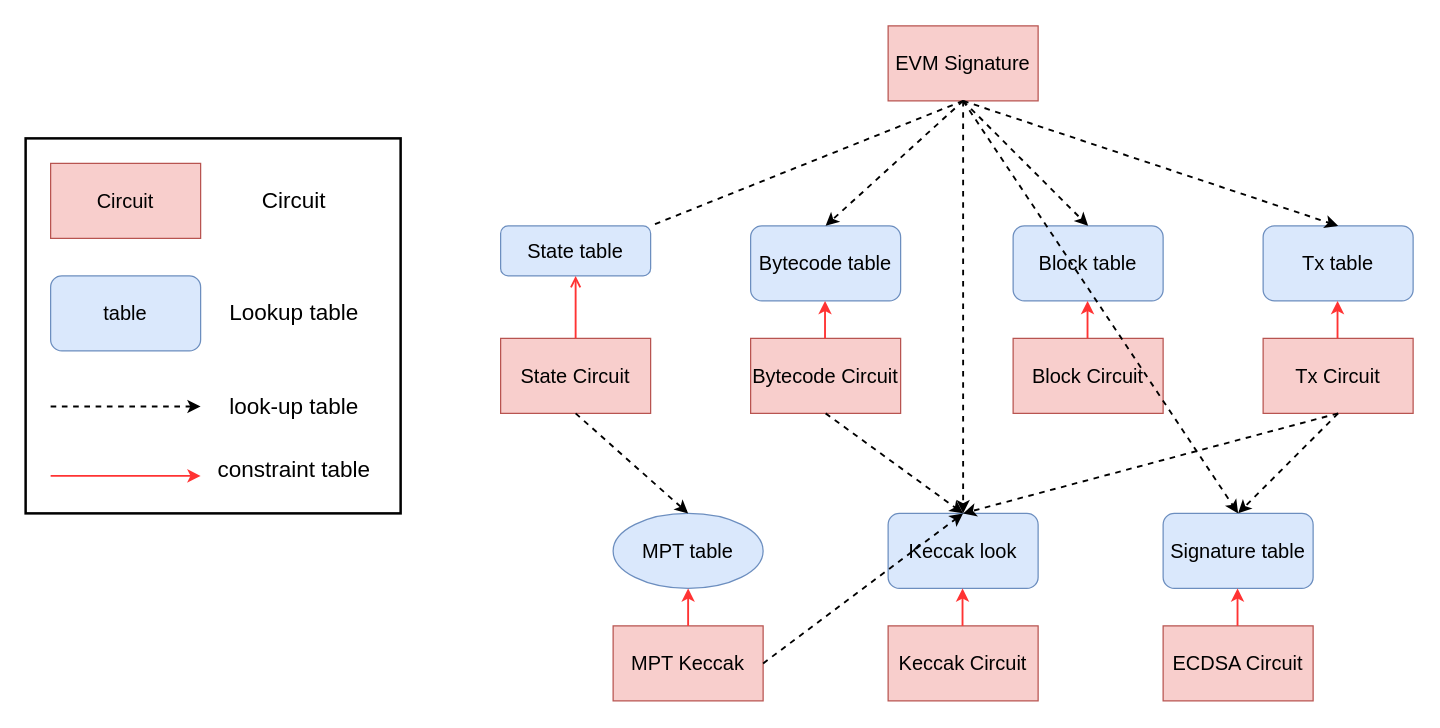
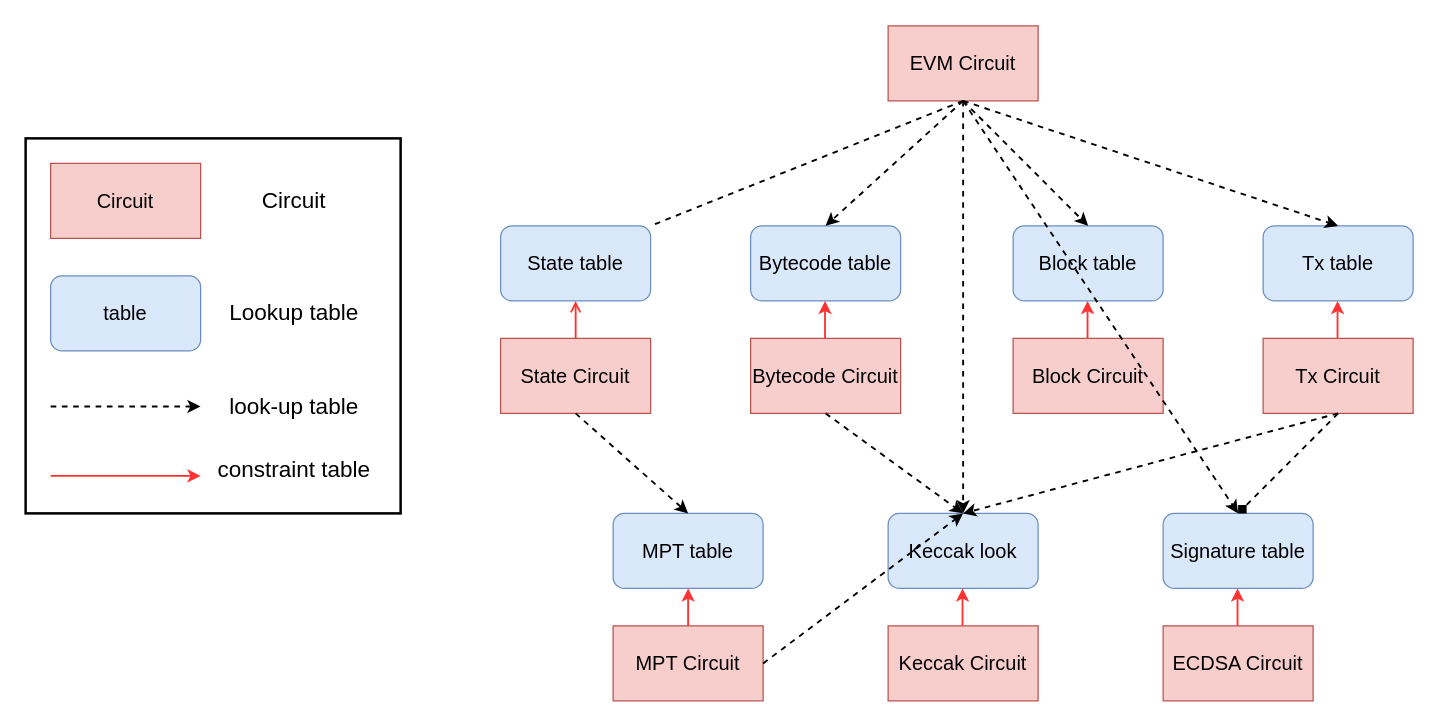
node "EVM Signature": label "EVM Signature" -> "EVM Circuit"
node "State table": size 150x50 -> 150x75
edge "Tx Circuit" -> "Signature table": arrowhead classic -> diamond
node "MPT table": shape ellipse -> rounded rectangle
node "MPT Keccak": label "MPT Keccak" -> "MPT Circuit"
